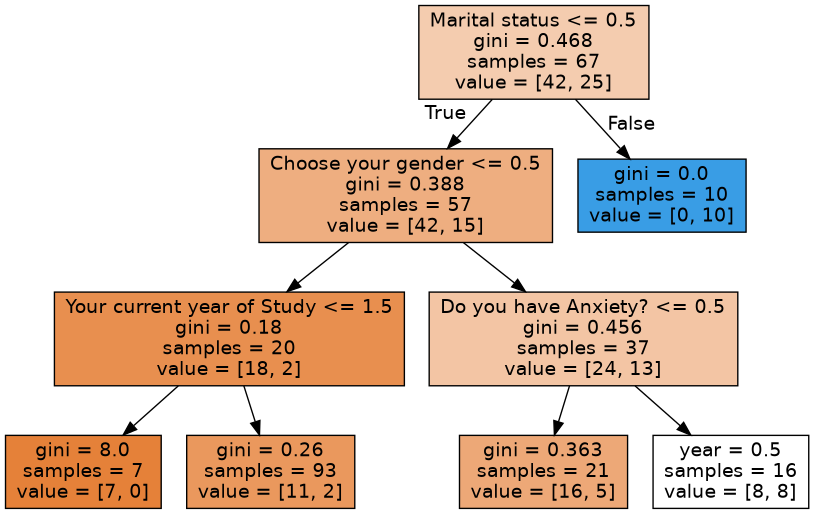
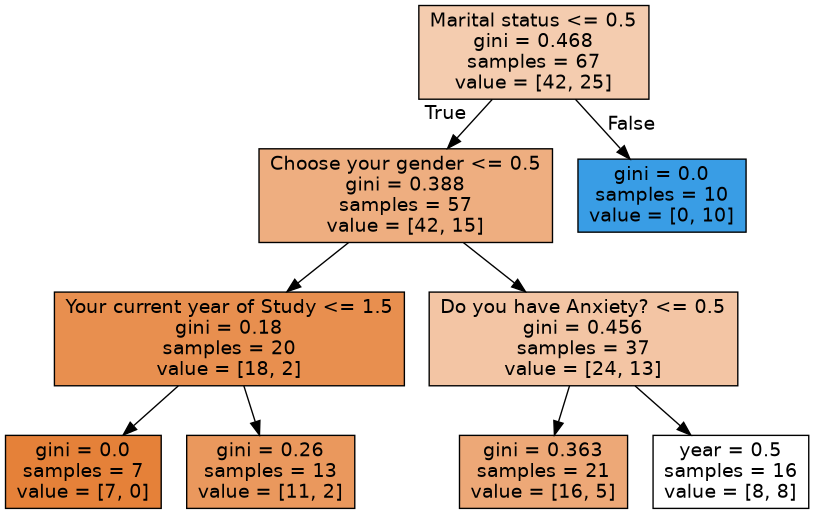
node "gini = 8.0 samples = 7 value = [7, 0]": label "gini = 8.0 samples = 7 value = [7, 0]" -> "gini = 0.0 samples = 7 value = [7, 0]"
node "gini = 0.26 samples = 93 value = [11, 2]": label "gini = 0.26 samples = 93 value = [11, 2]" -> "gini = 0.26 samples = 13 value = [11, 2]"
